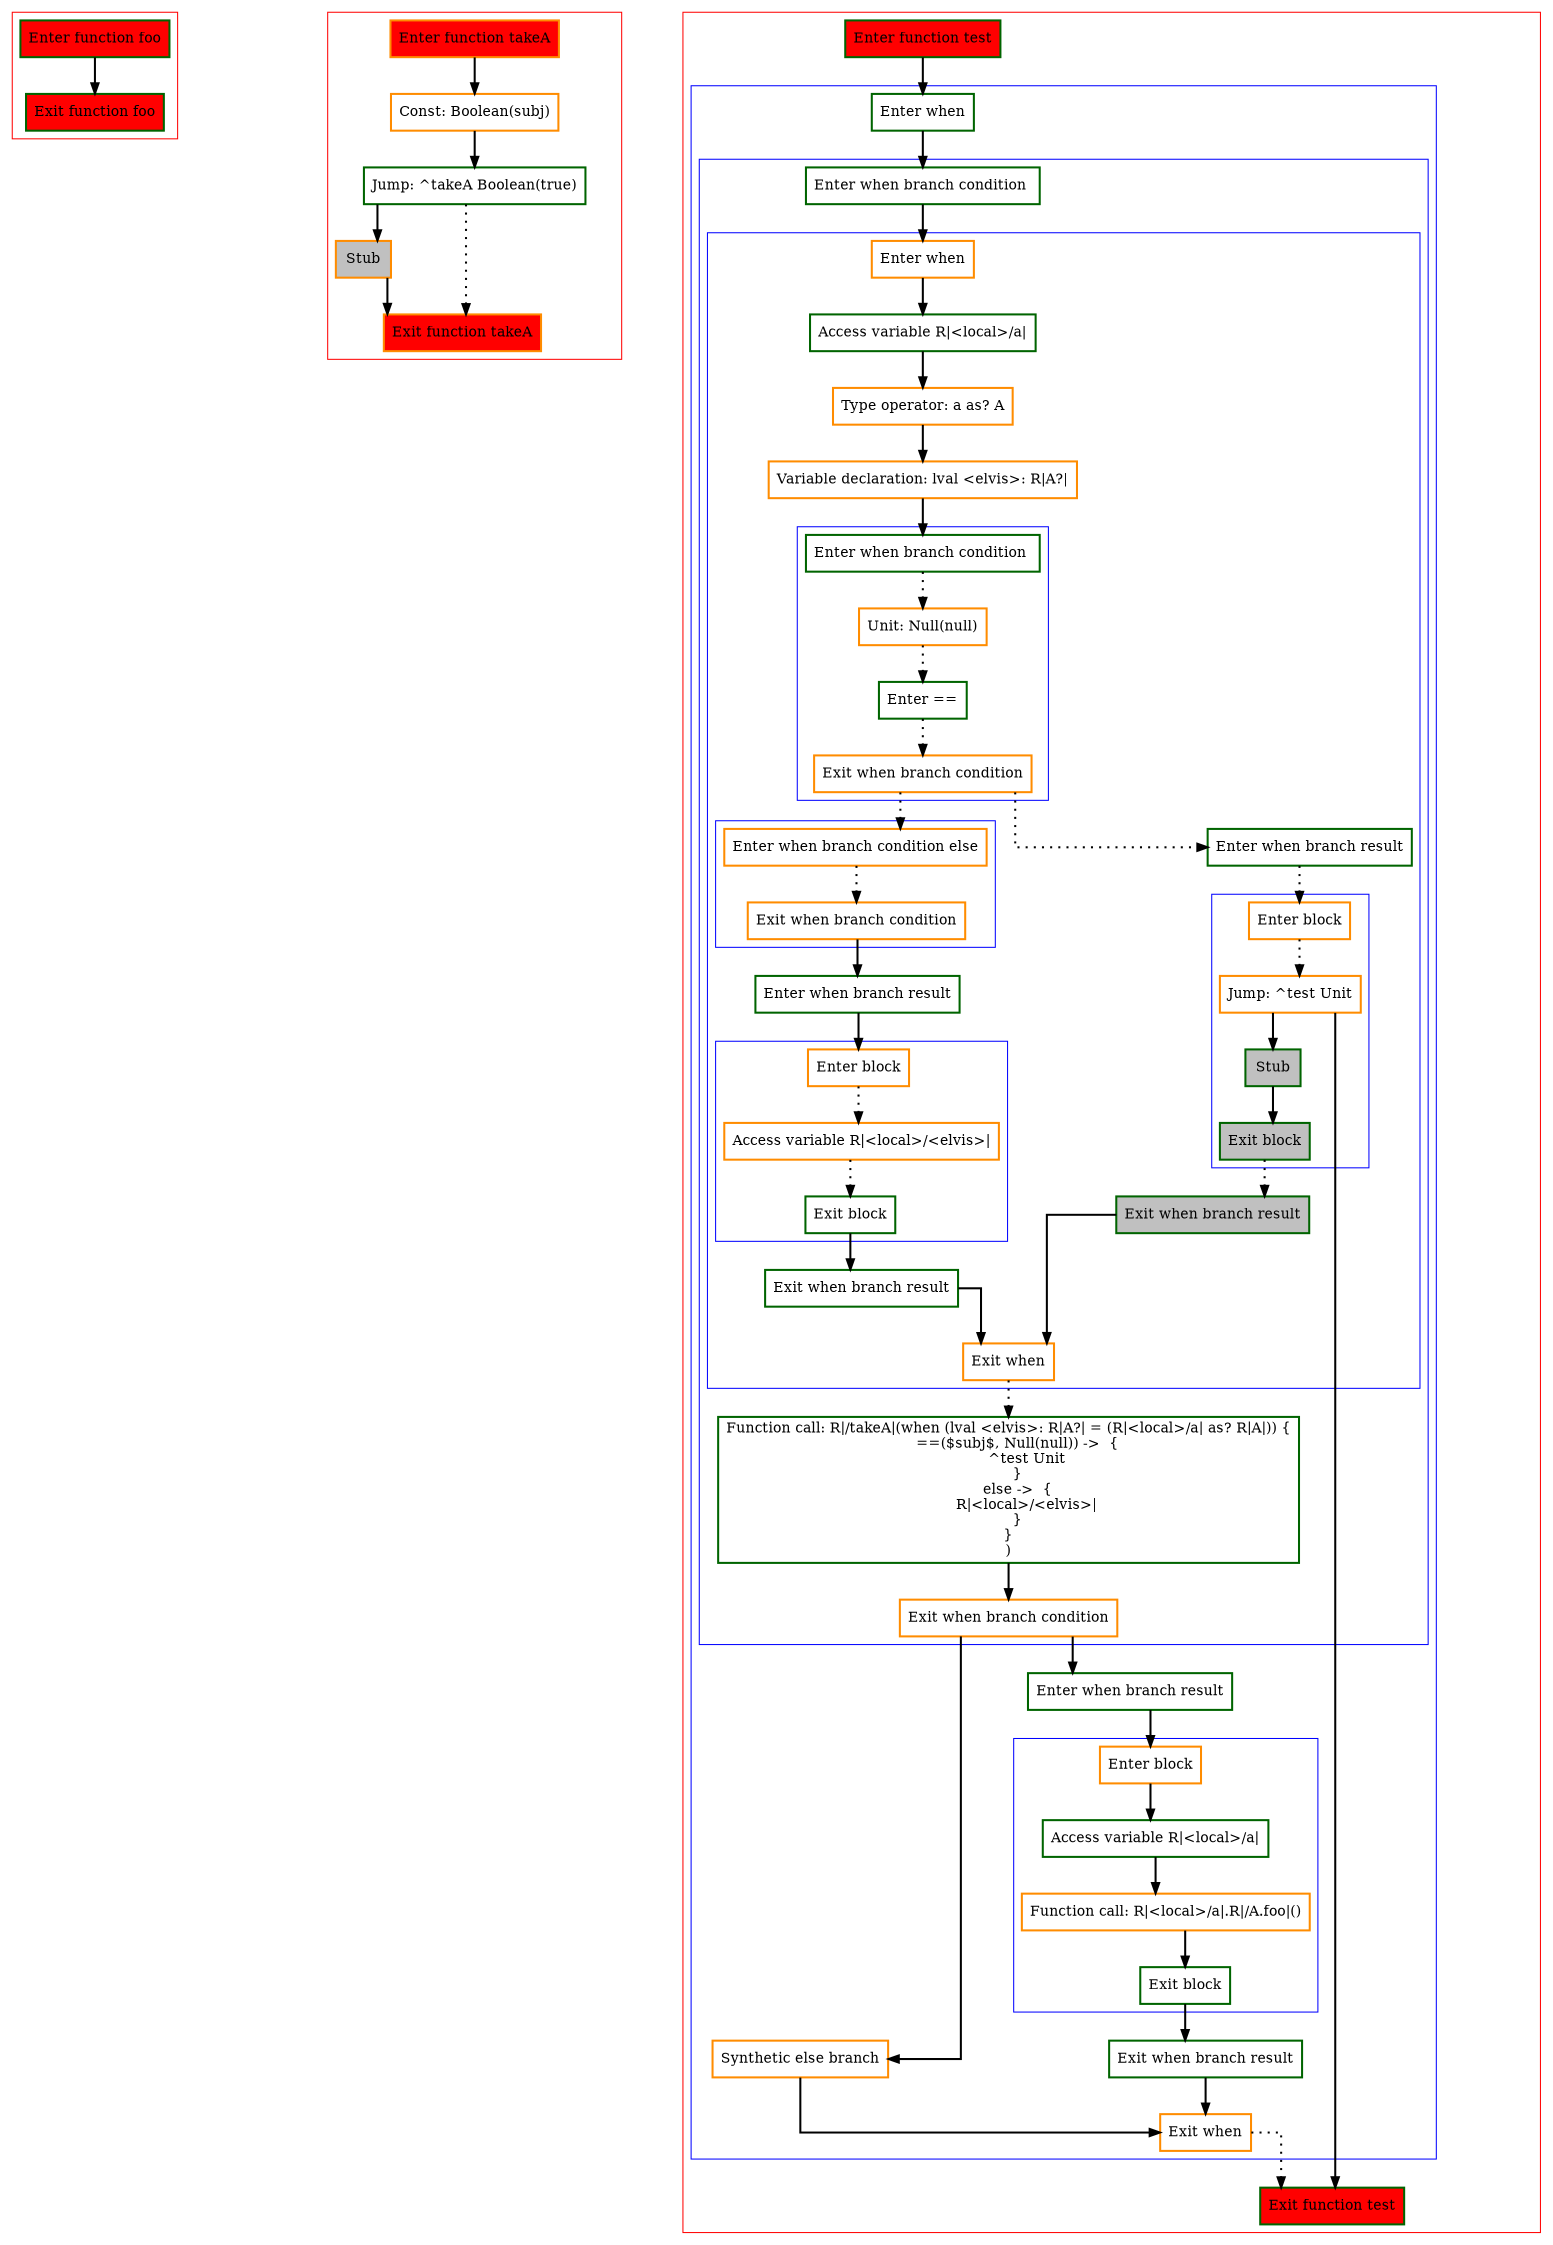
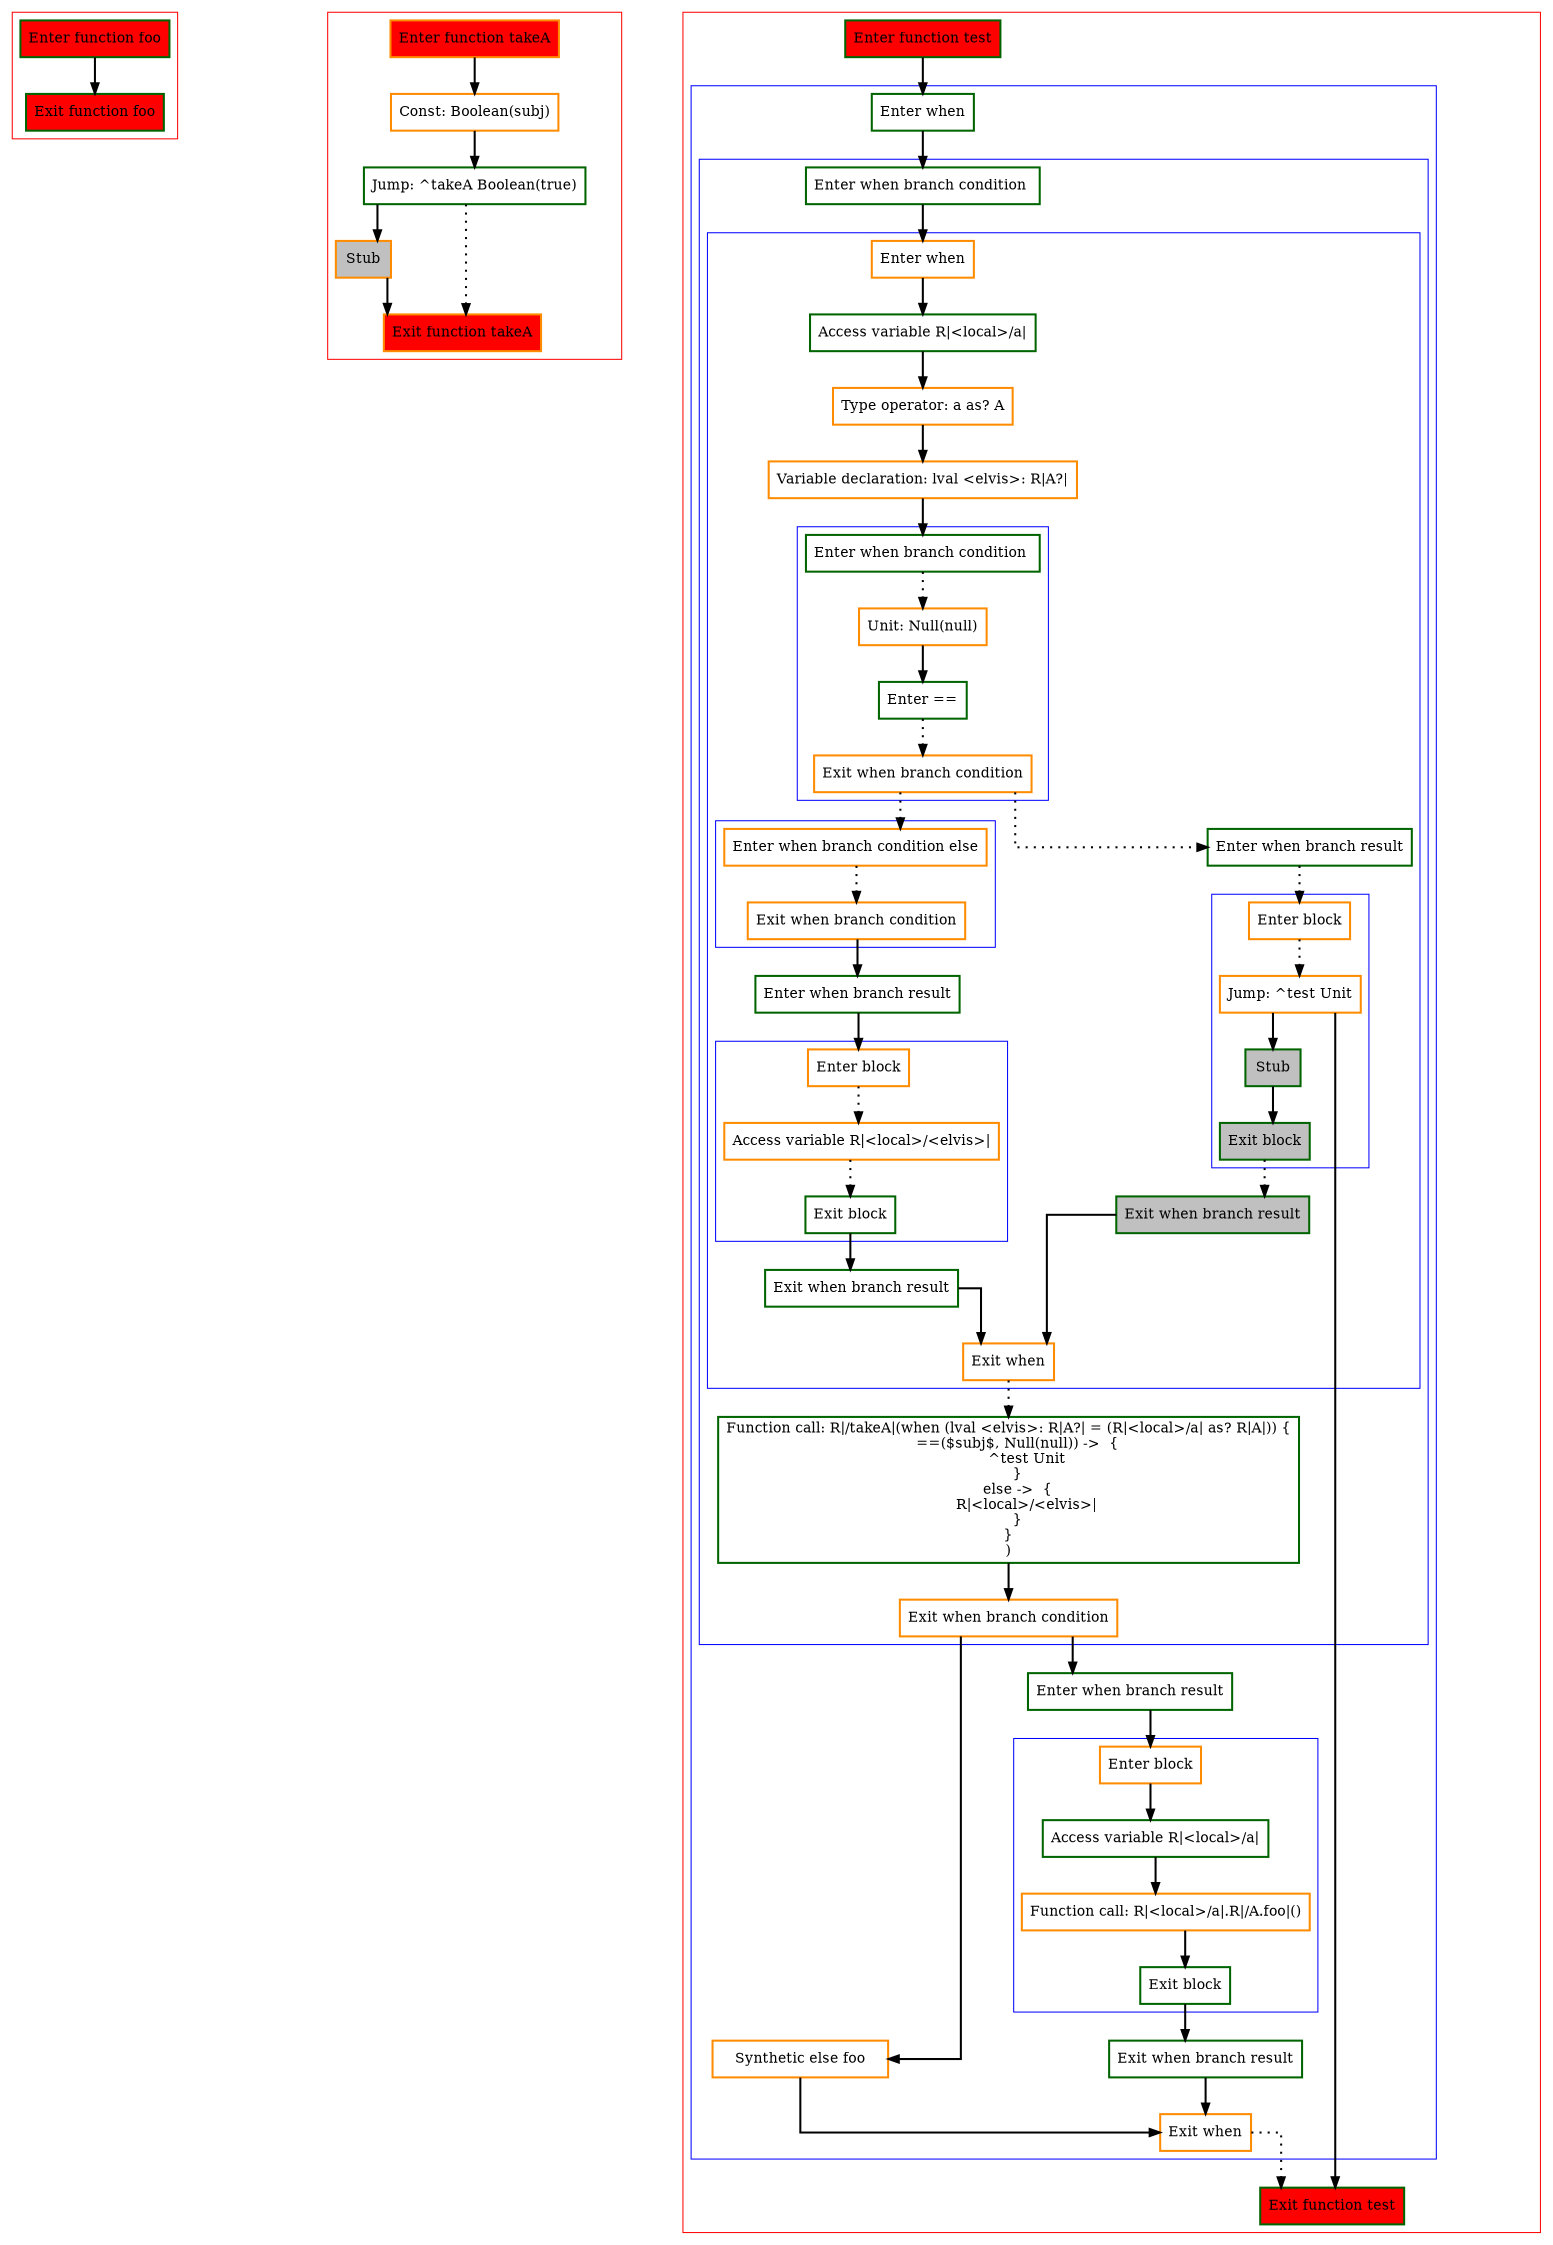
edge "Unit: Null(null)" -> "Enter ==": style dotted -> solid
node "Synthetic else branch": label "Synthetic else branch" -> "Synthetic else foo"
